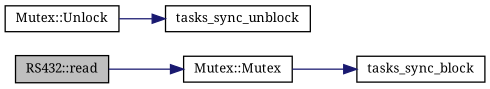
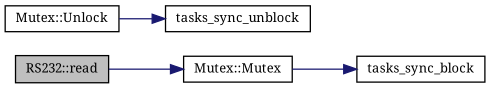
node "RS432::read": label "RS432::read" -> "RS232::read"
